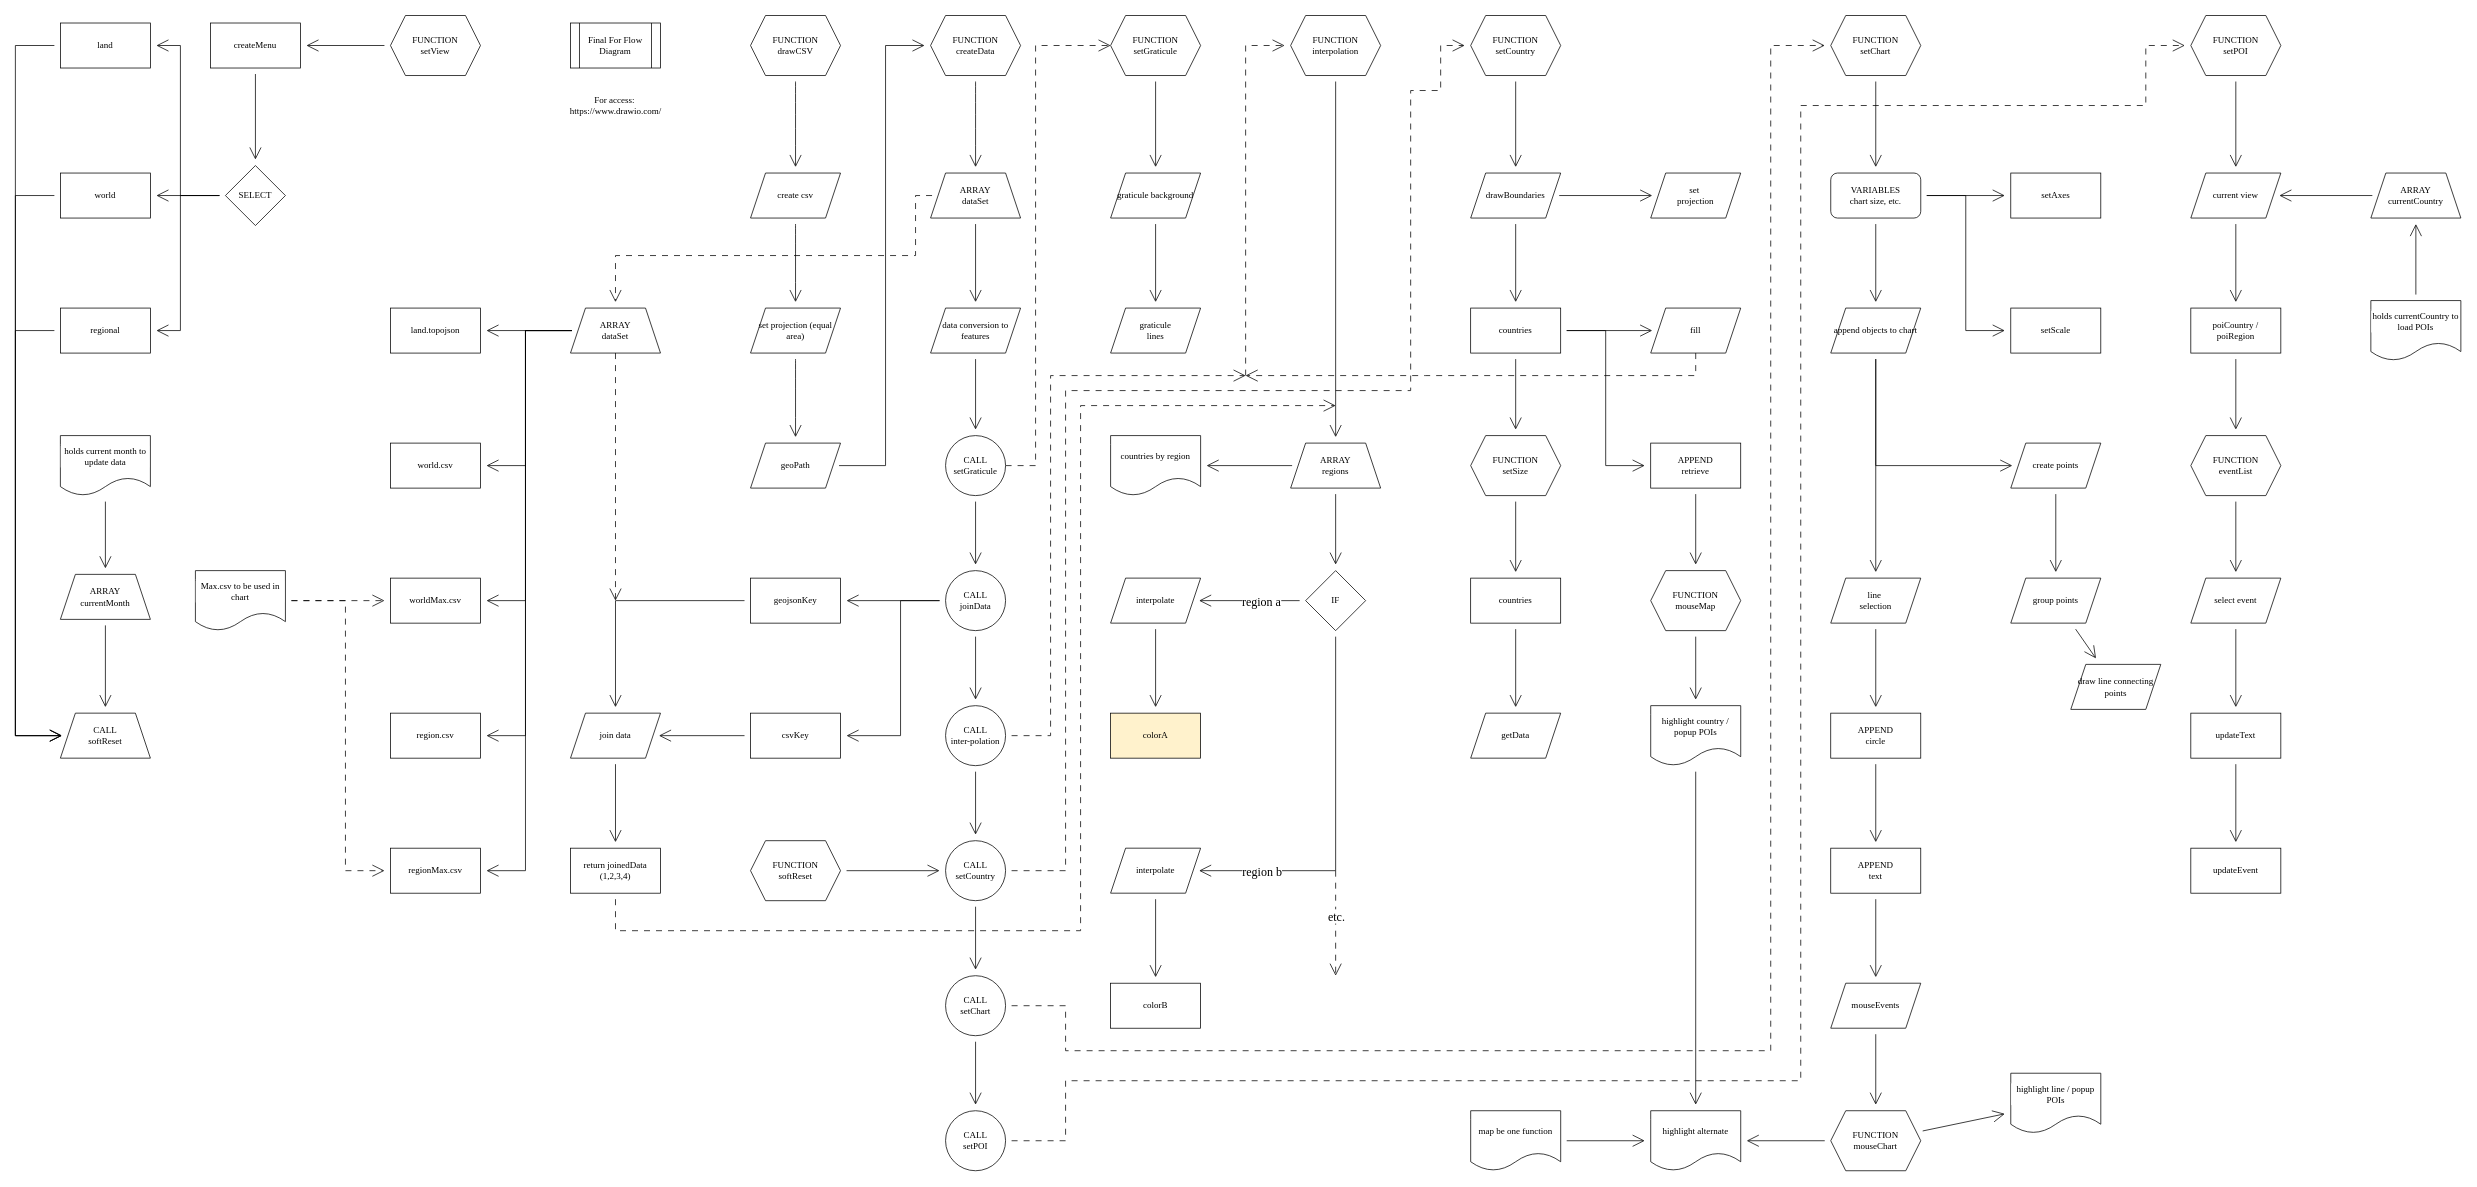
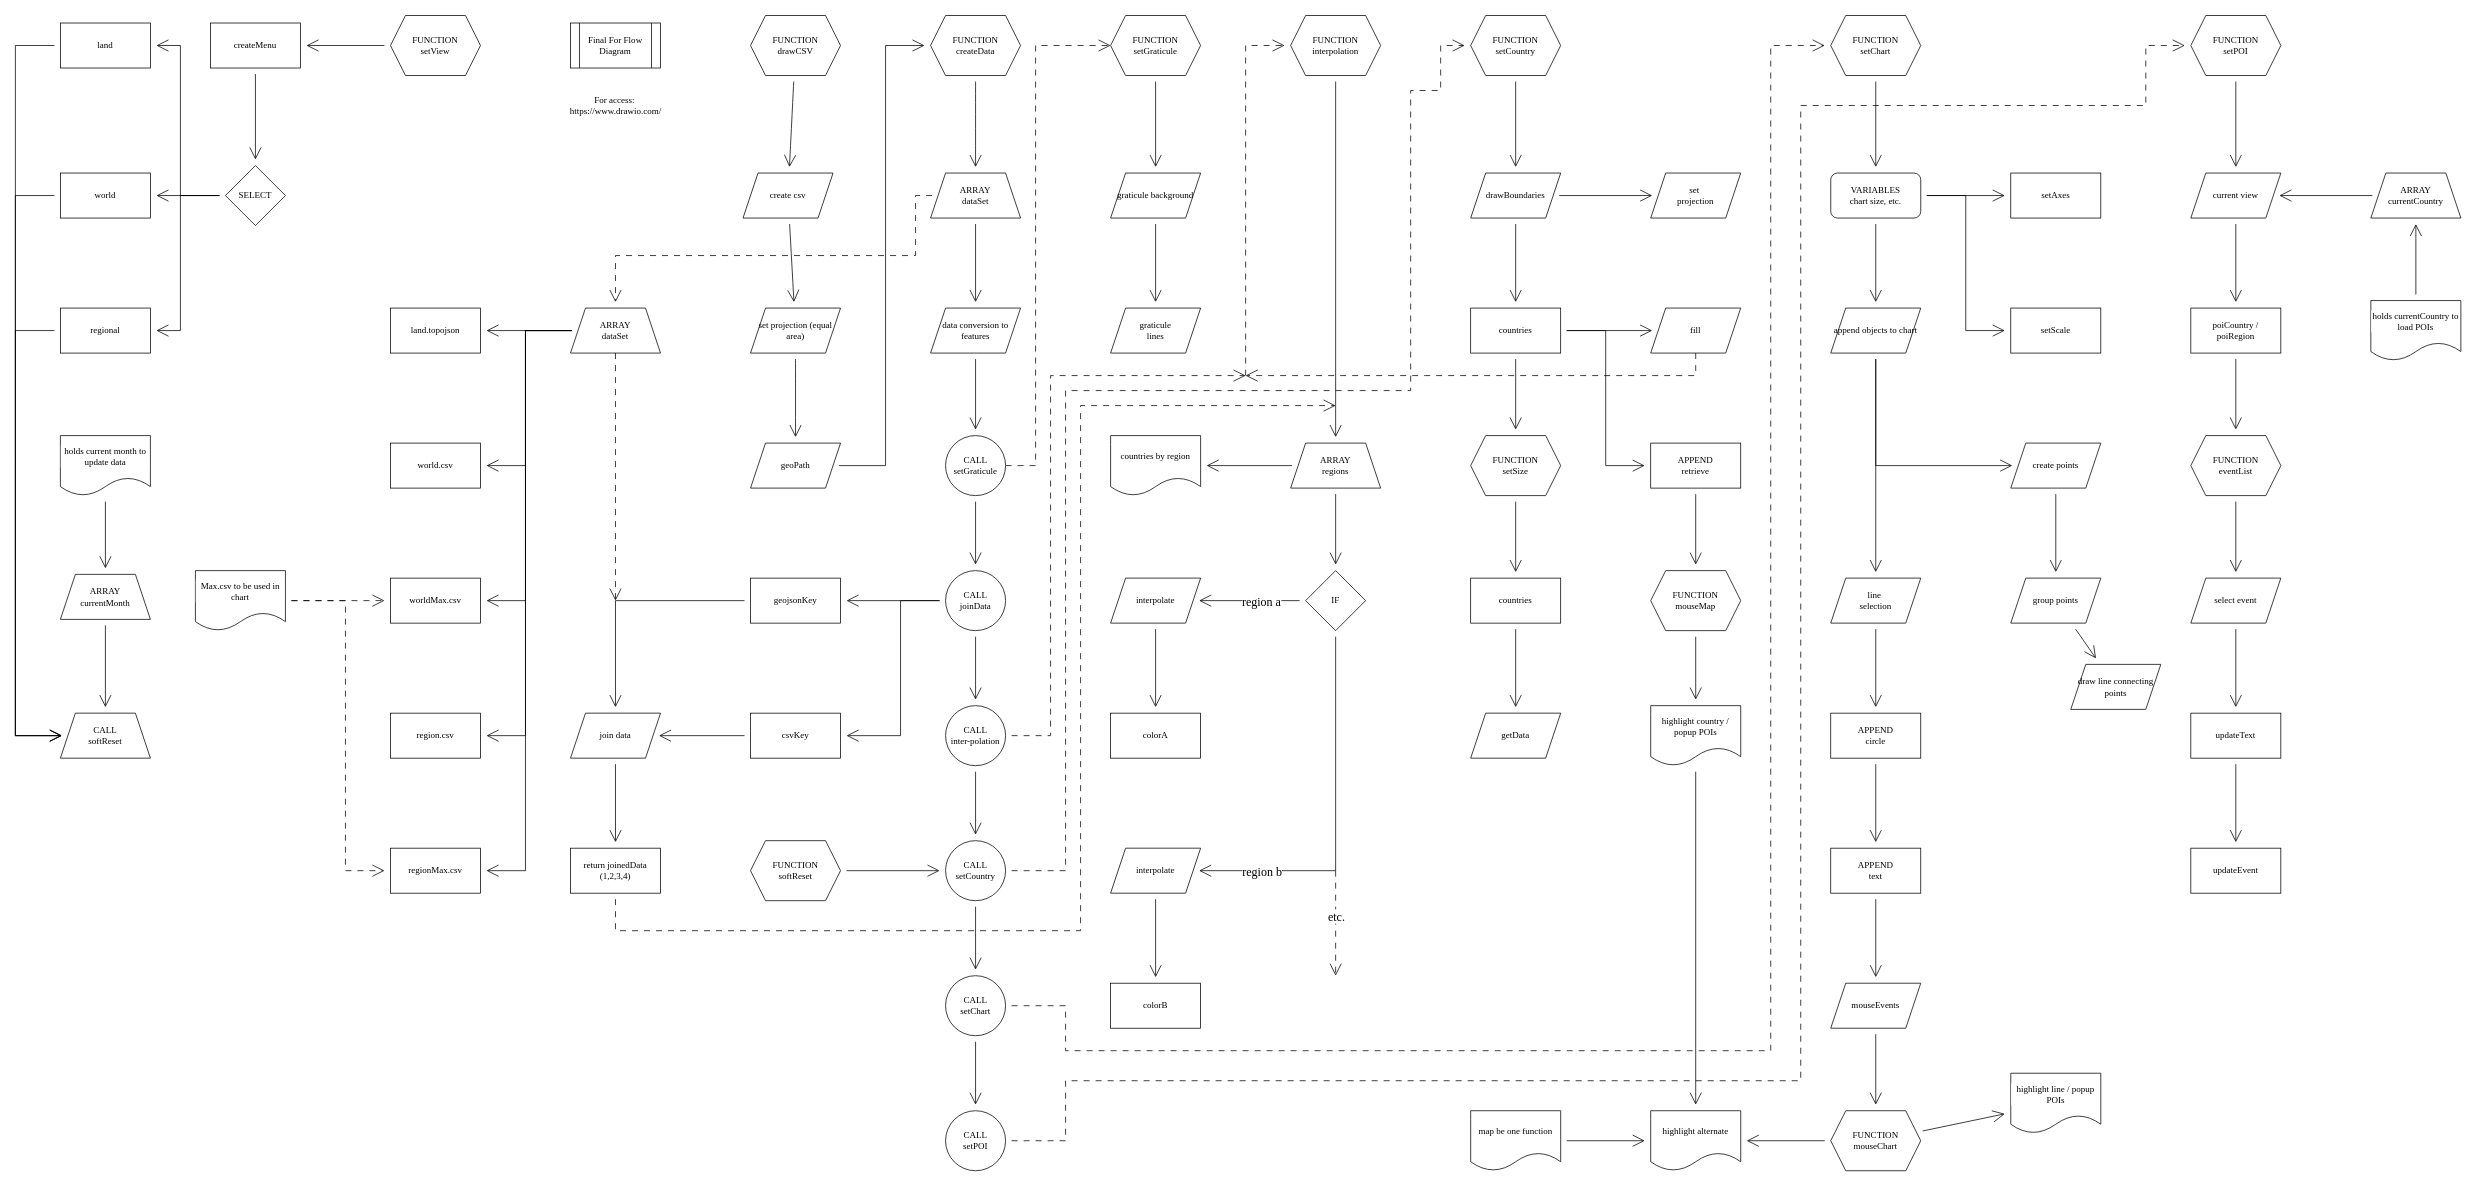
node "create csv": moved (795, 195) -> (788, 195)
node "colorA": fillcolor #fff2cc -> #ffffff
